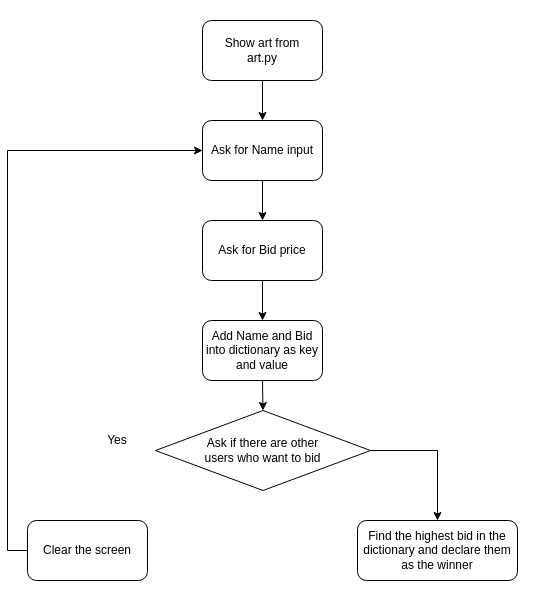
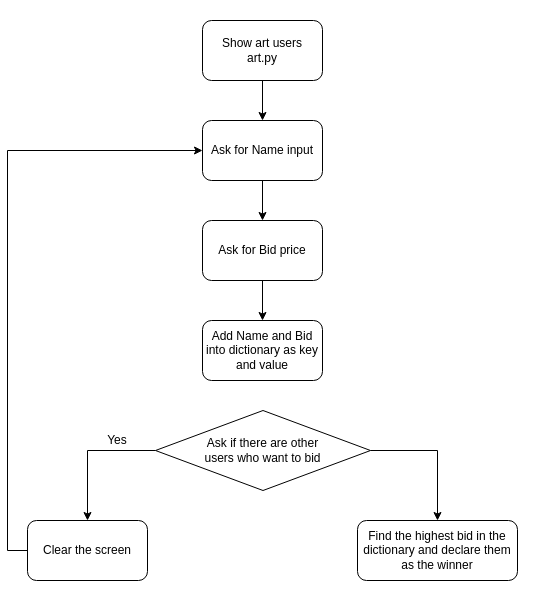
node "Show art from art.py": label "Show art from art.py" -> "Show art users art.py"
edge "Add Name and Bid into dictionary as key and value" -> "Ask if there are other users who want to bid": removed
edge "Ask if there are other users who want to bid" -> "Clear the screen": added
